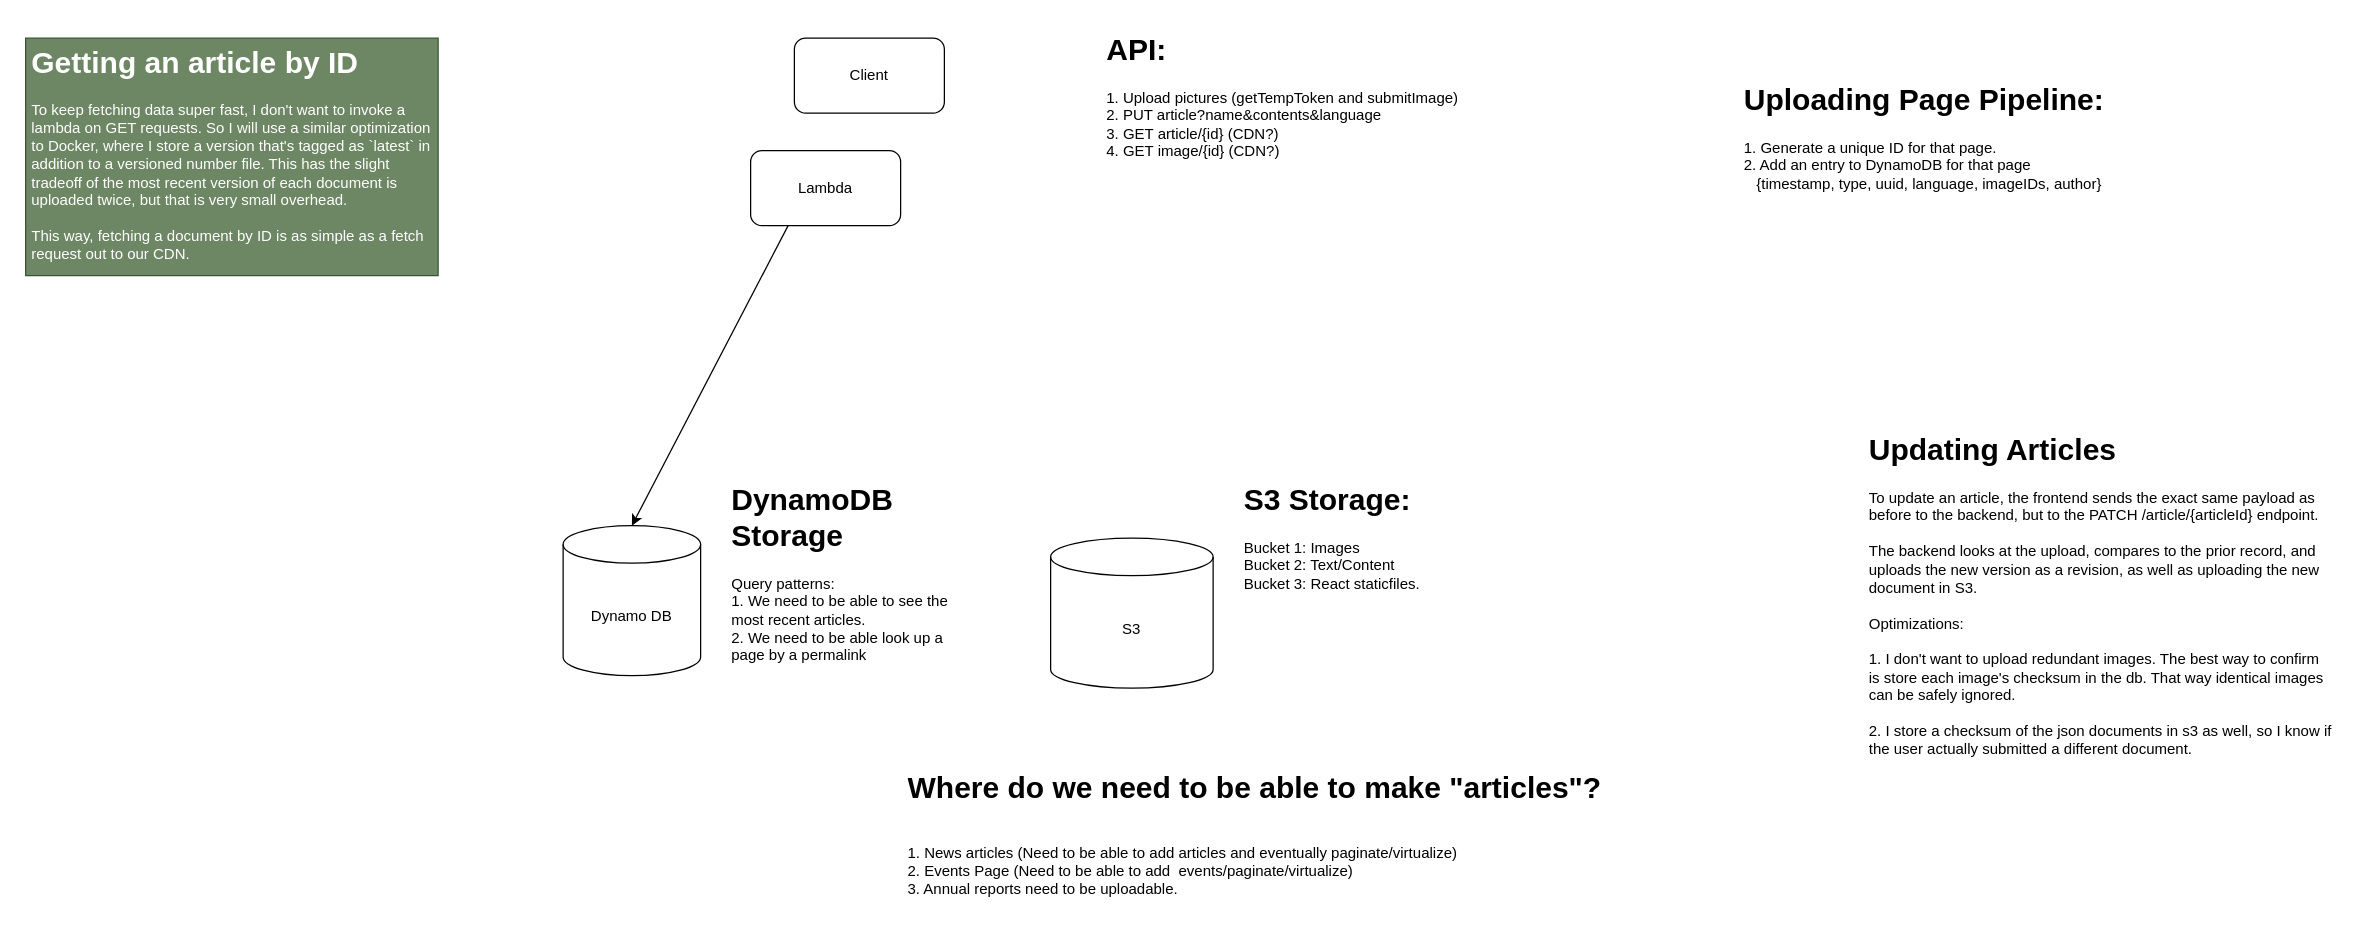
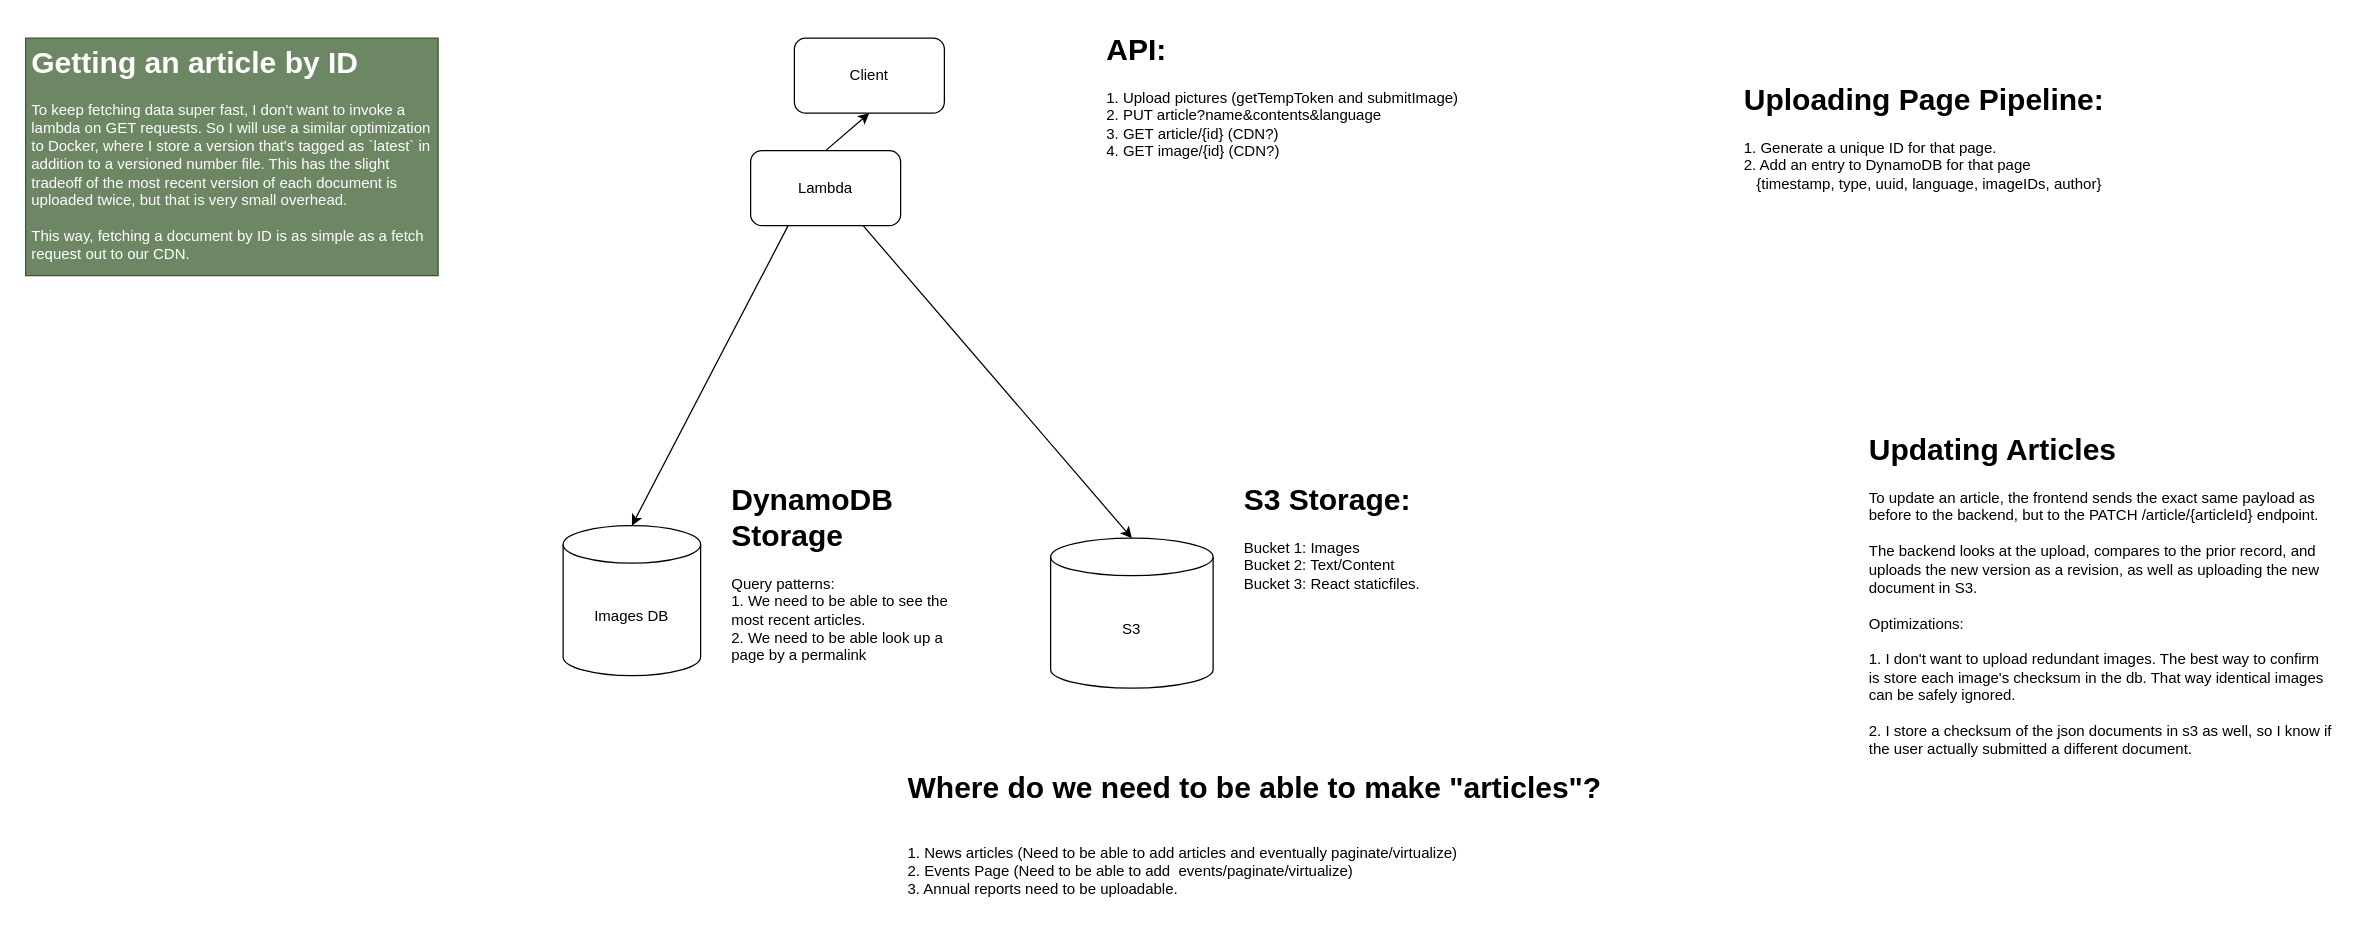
edge "Lambda" -> "Client": added
edge "Lambda" -> "S3": added
node "Dynamo DB": label "Dynamo DB" -> "Images DB"
